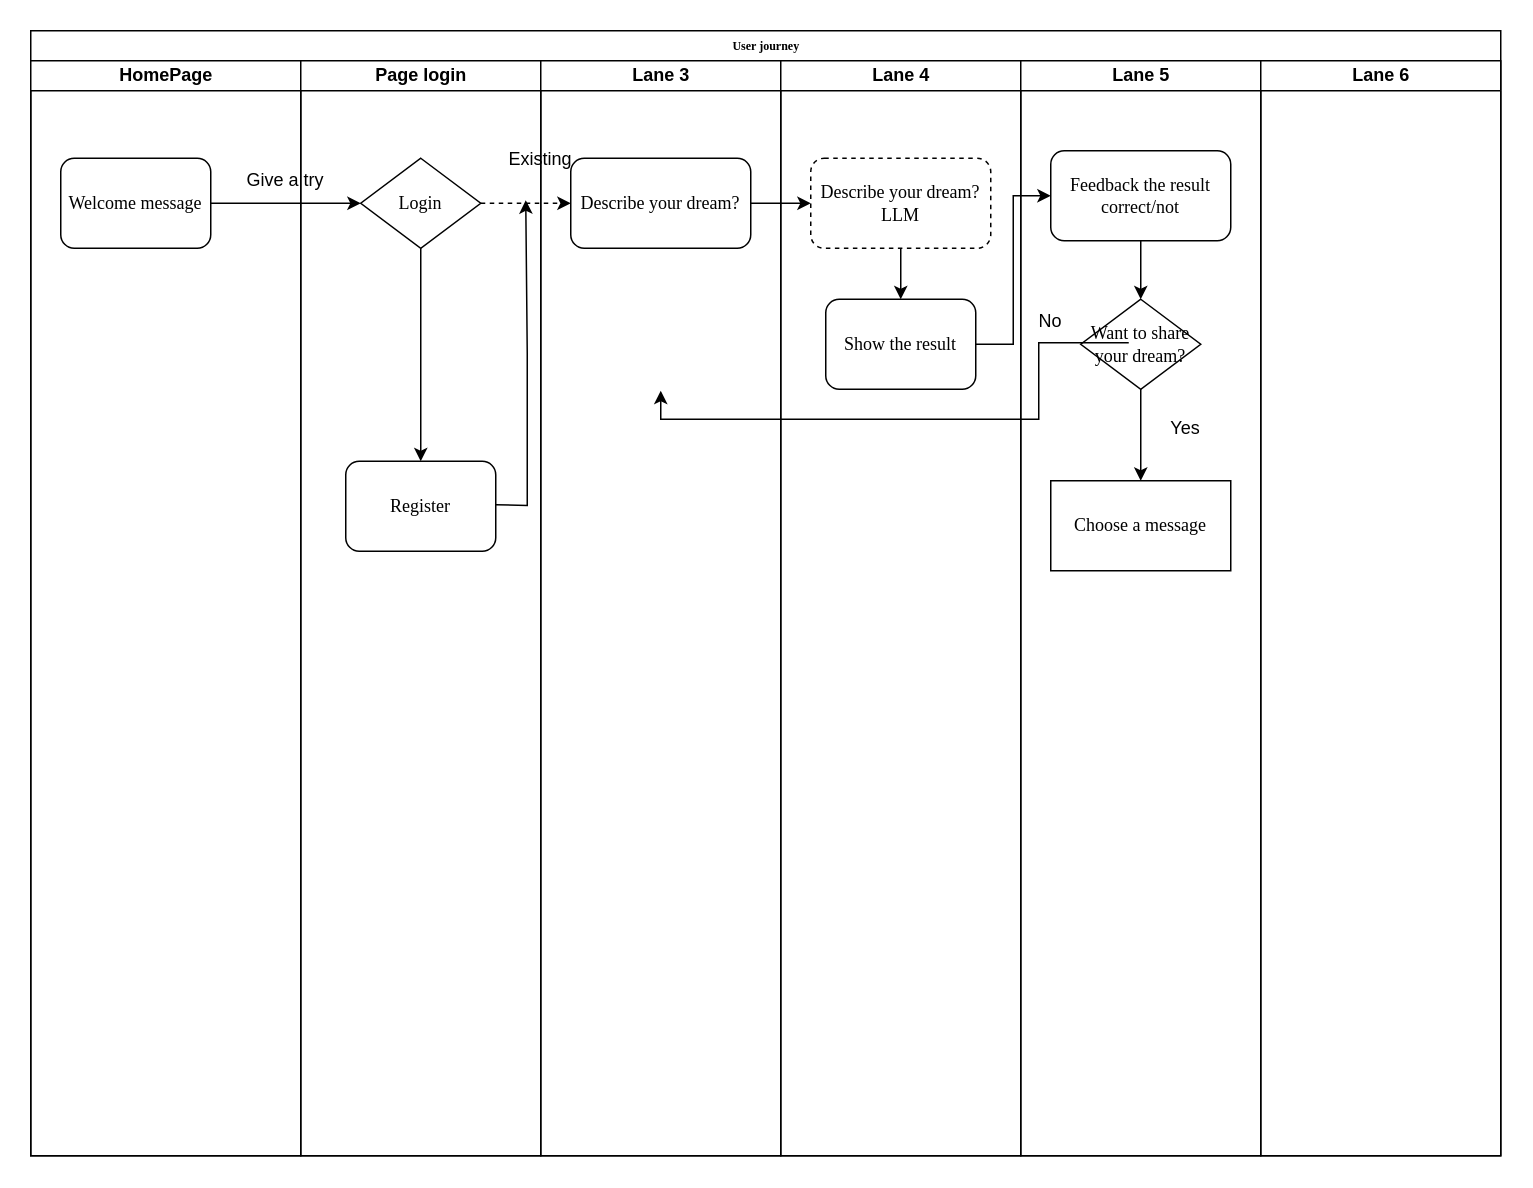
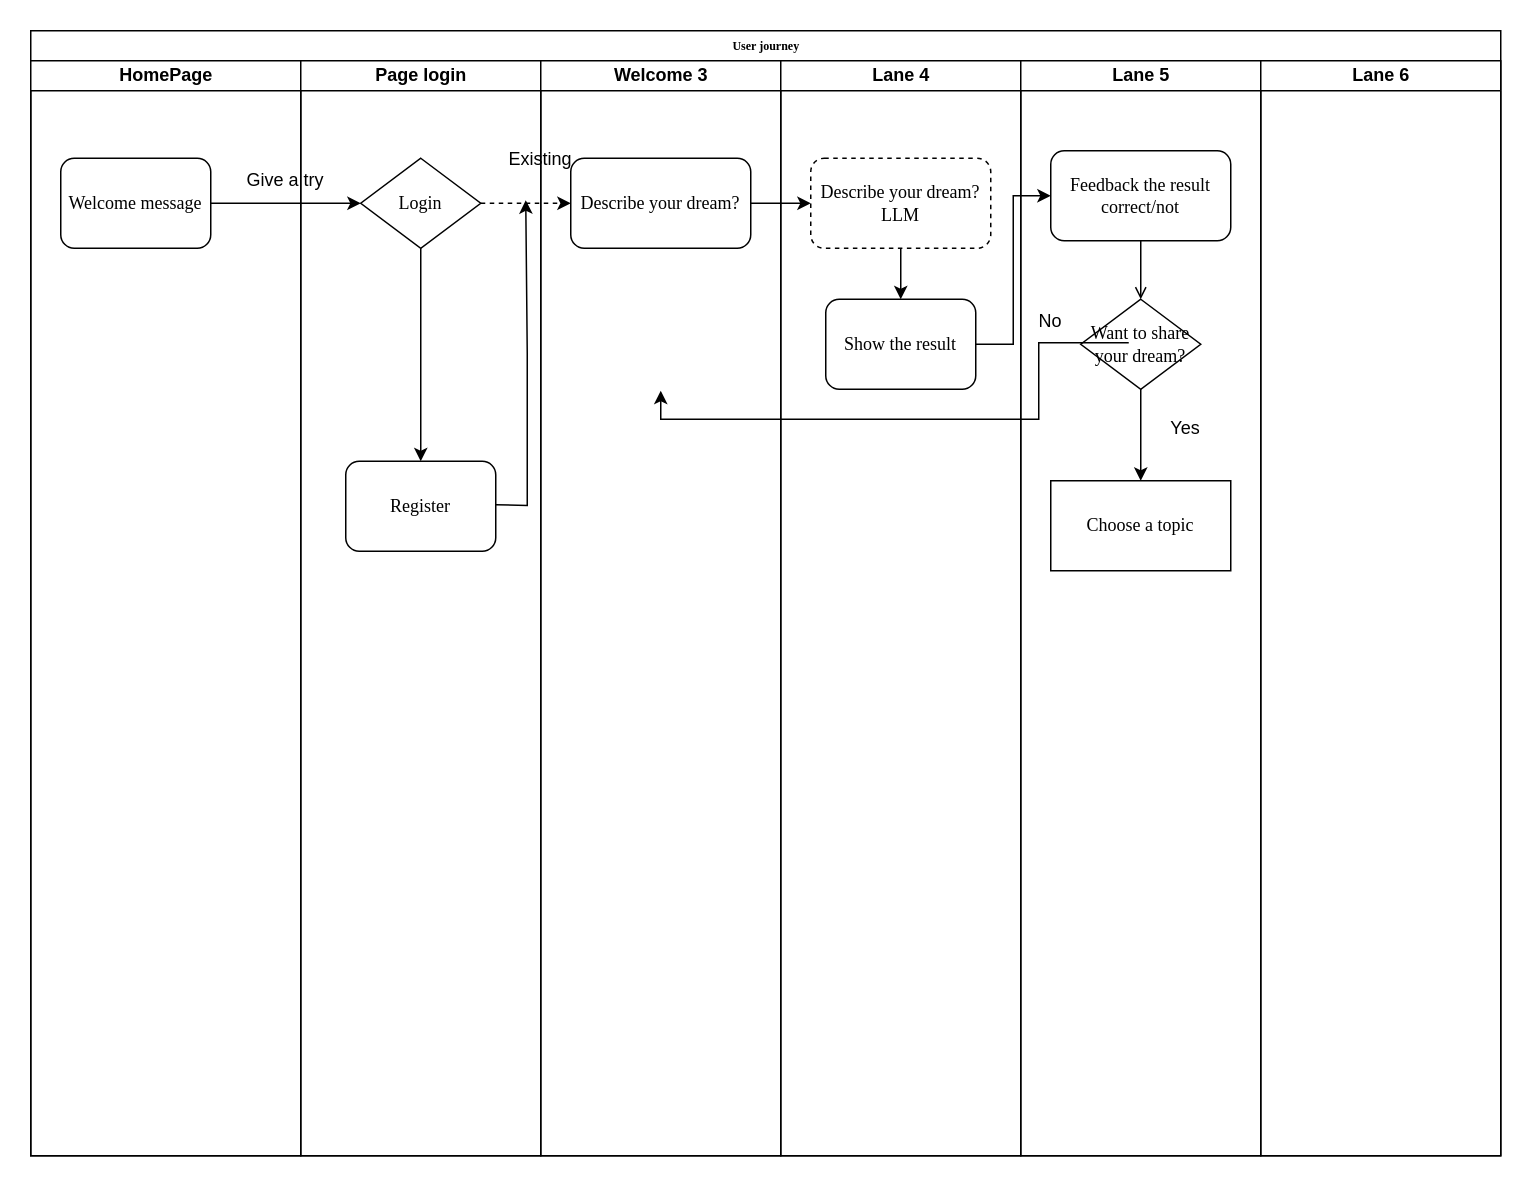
node "Lane 3": label "Lane 3" -> "Welcome 3"
edge "Feedback the result correct/not" -> "Want to share your dream?": arrowhead classic -> open
node "Choose a message": label "Choose a message" -> "Choose a topic"
